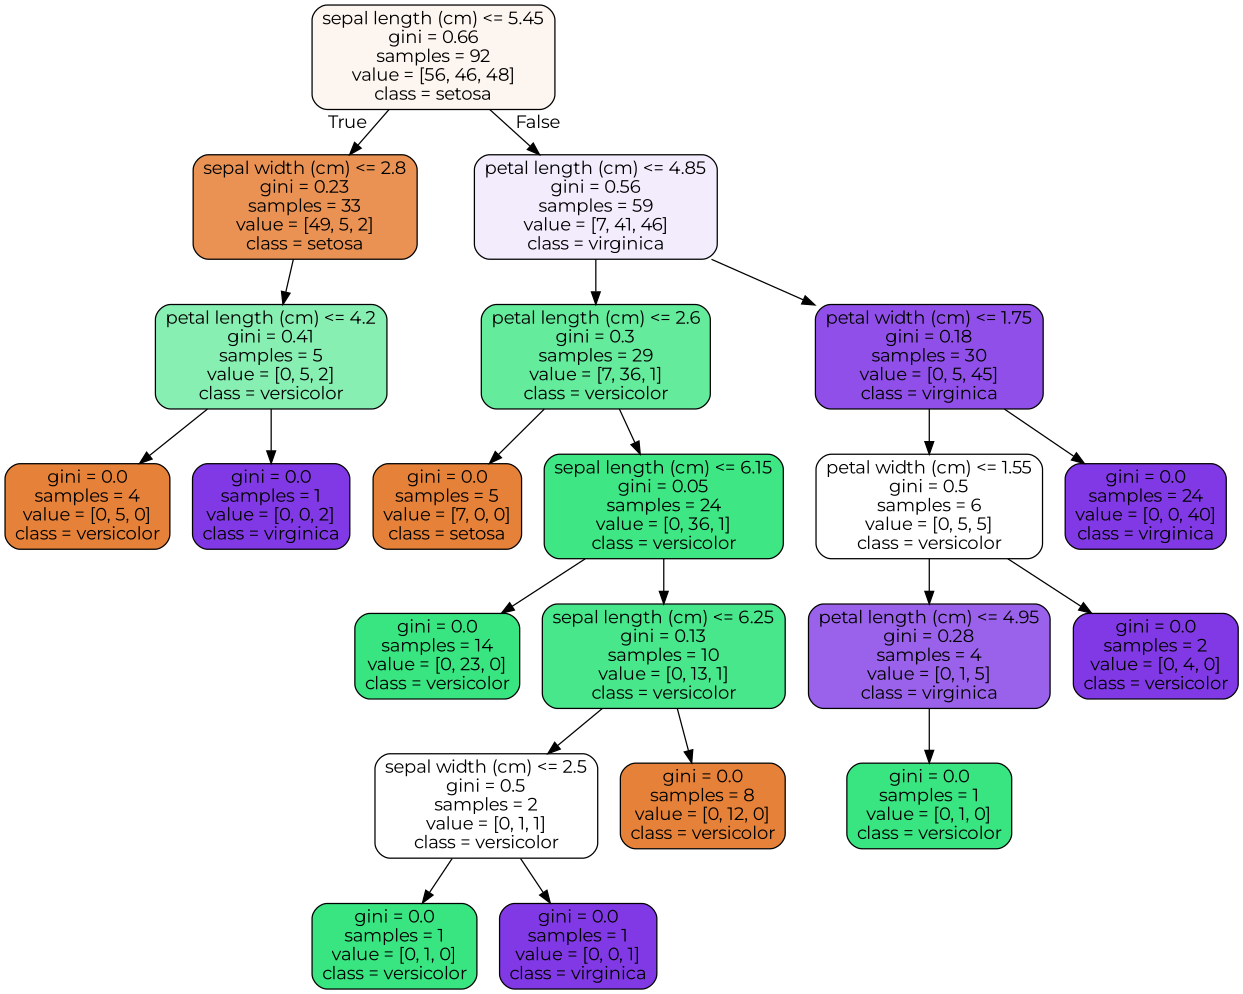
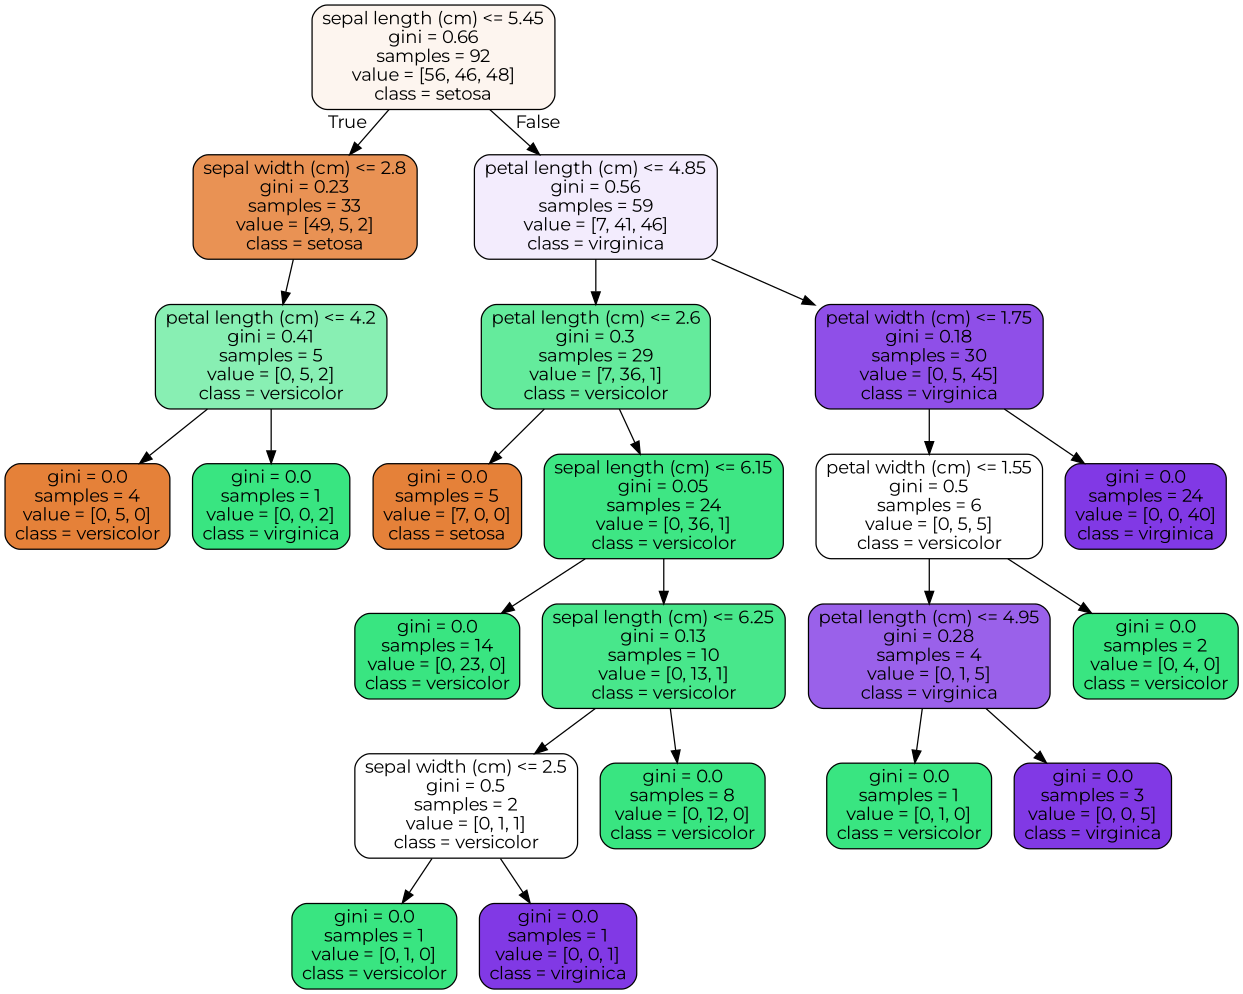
node "gini = 0.0 samples = 1 value = [0, 0, 2] class = virginica": fillcolor #8139e5 -> #39e581
node "gini = 0.0 samples = 2 value = [0, 4, 0] class = versicolor": fillcolor #8139e5 -> #39e581
node "gini = 0.0 samples = 8 value = [0, 12, 0] class = versicolor": fillcolor #e58139 -> #39e581
node "gini = 0.0 samples = 3 value = [0, 0, 5] class = virginica": added
